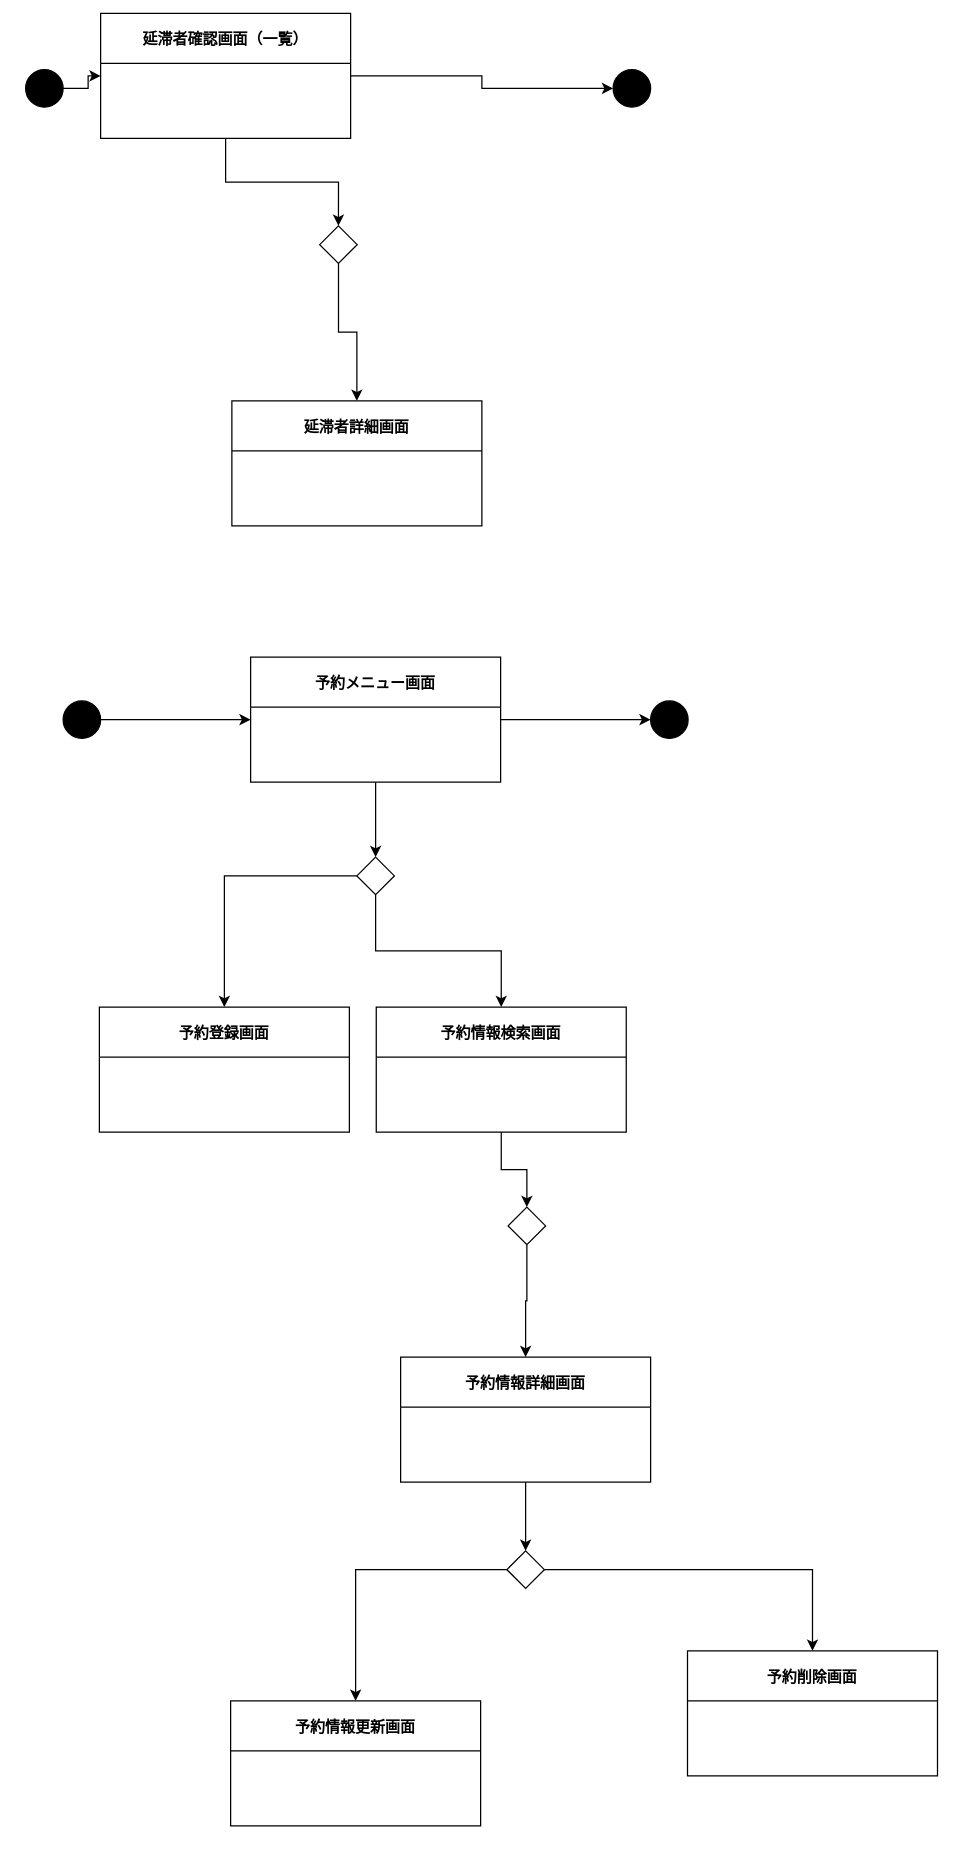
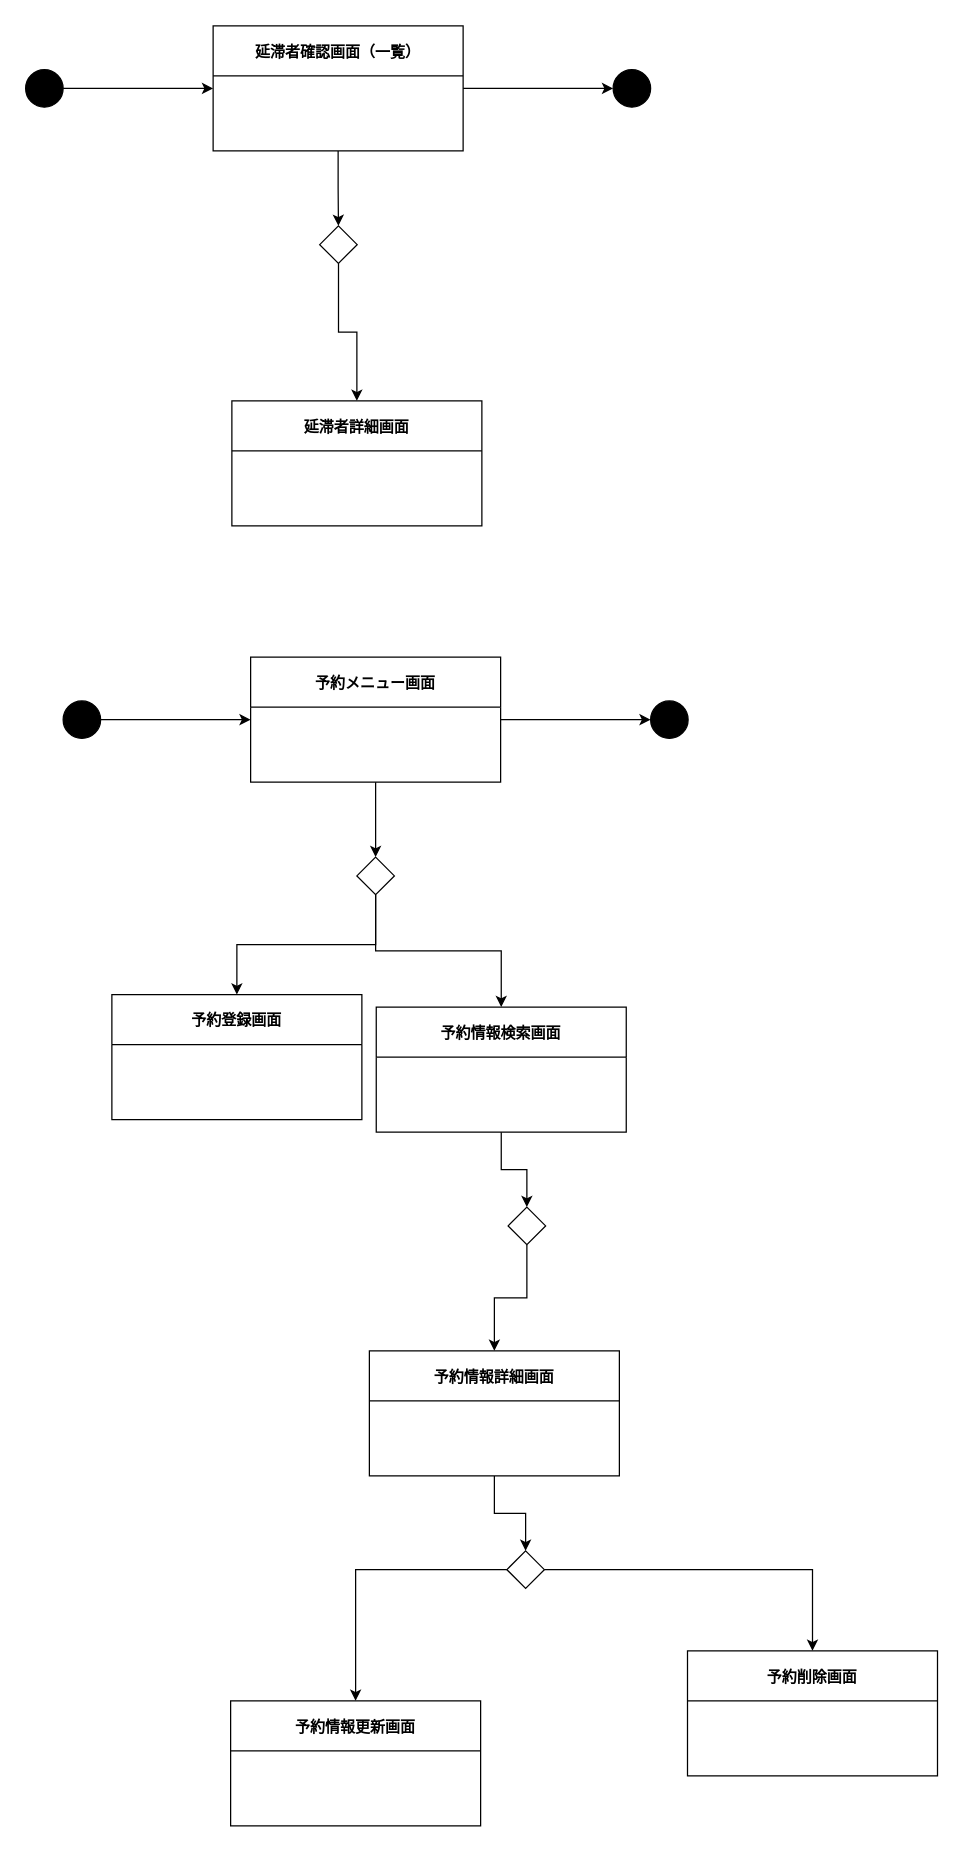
node "延滞者確認画面（一覧）": moved (226, 76) -> (338, 88)
node "予約登録画面": moved (224, 1069) -> (237, 1057)
node "予約情報詳細画面": moved (526, 1419) -> (494, 1413)
